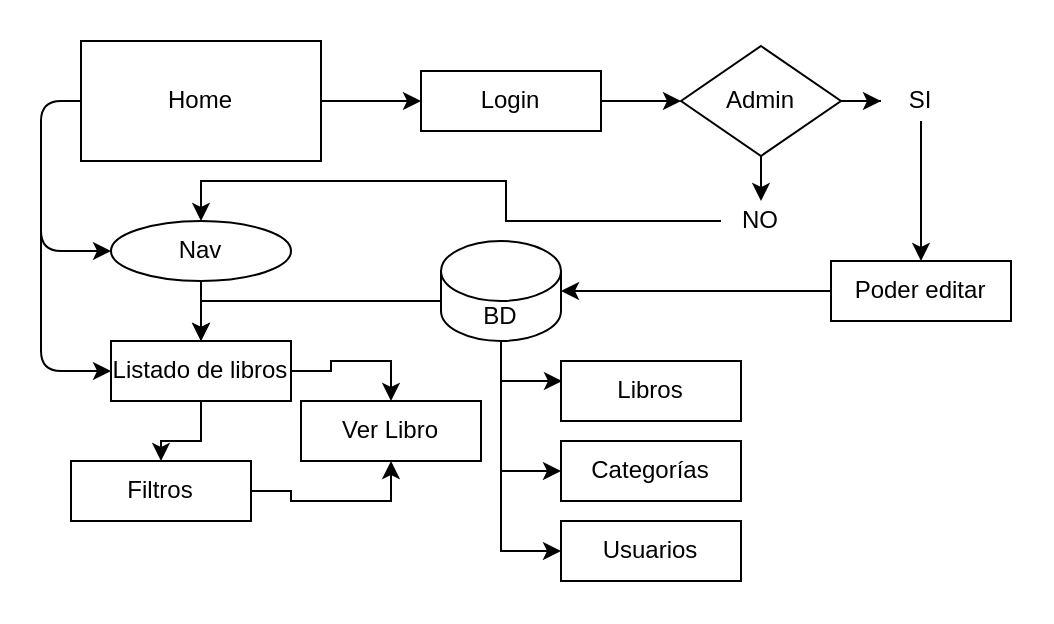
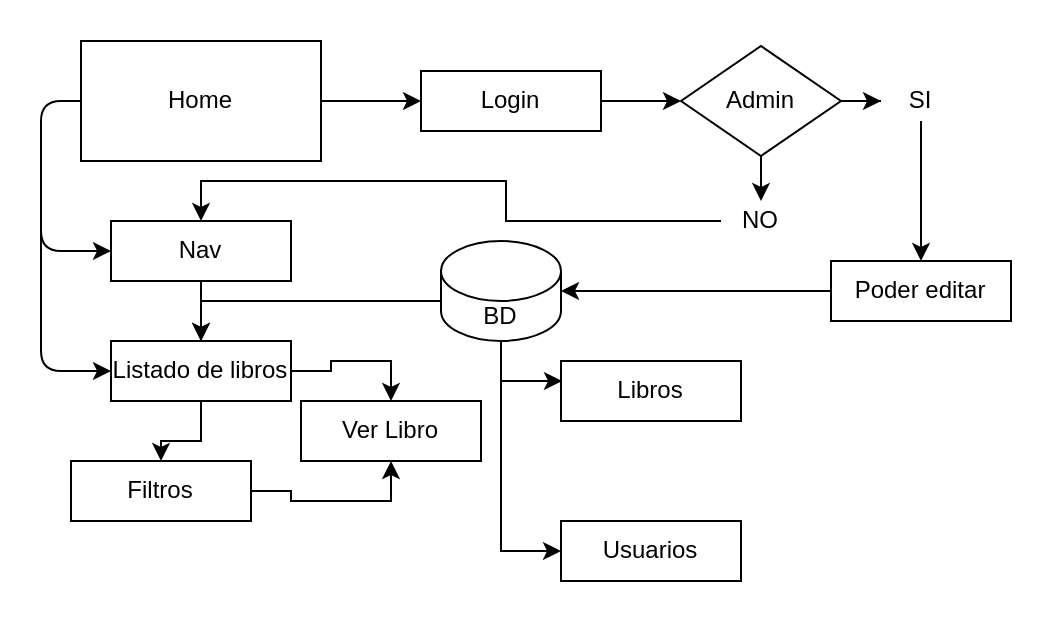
node "Nav": shape ellipse -> rectangle
edge "BD" -> "Categorías": removed
node "Categorías": removed
